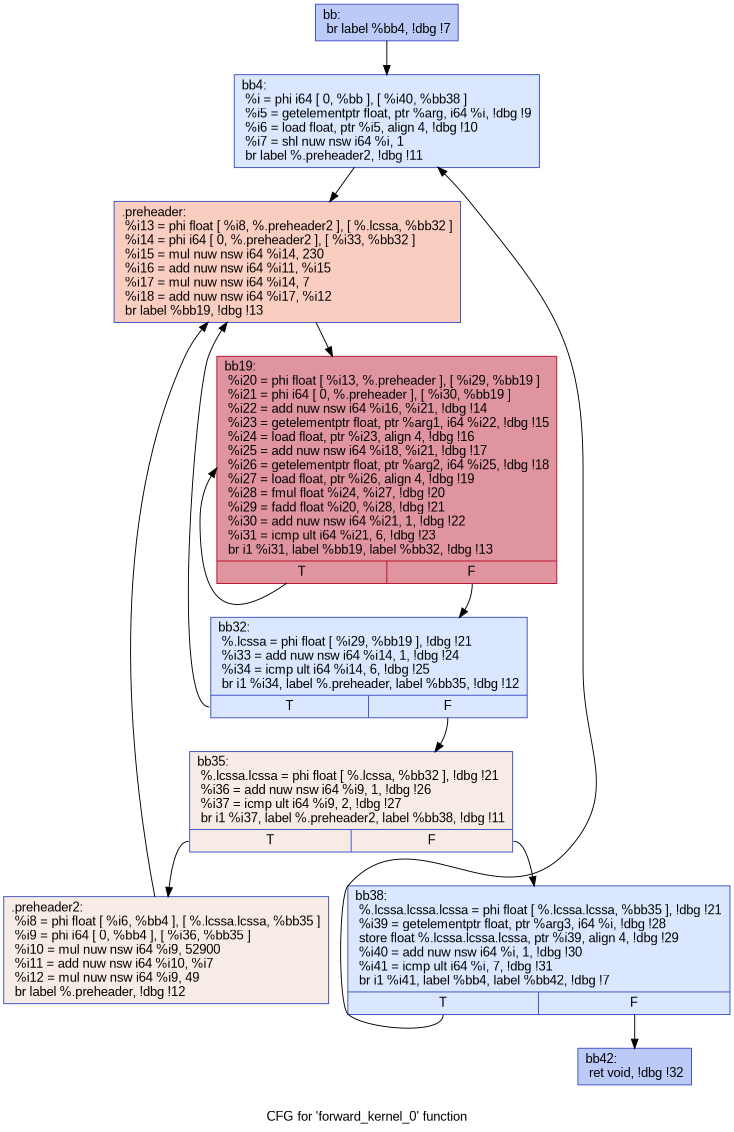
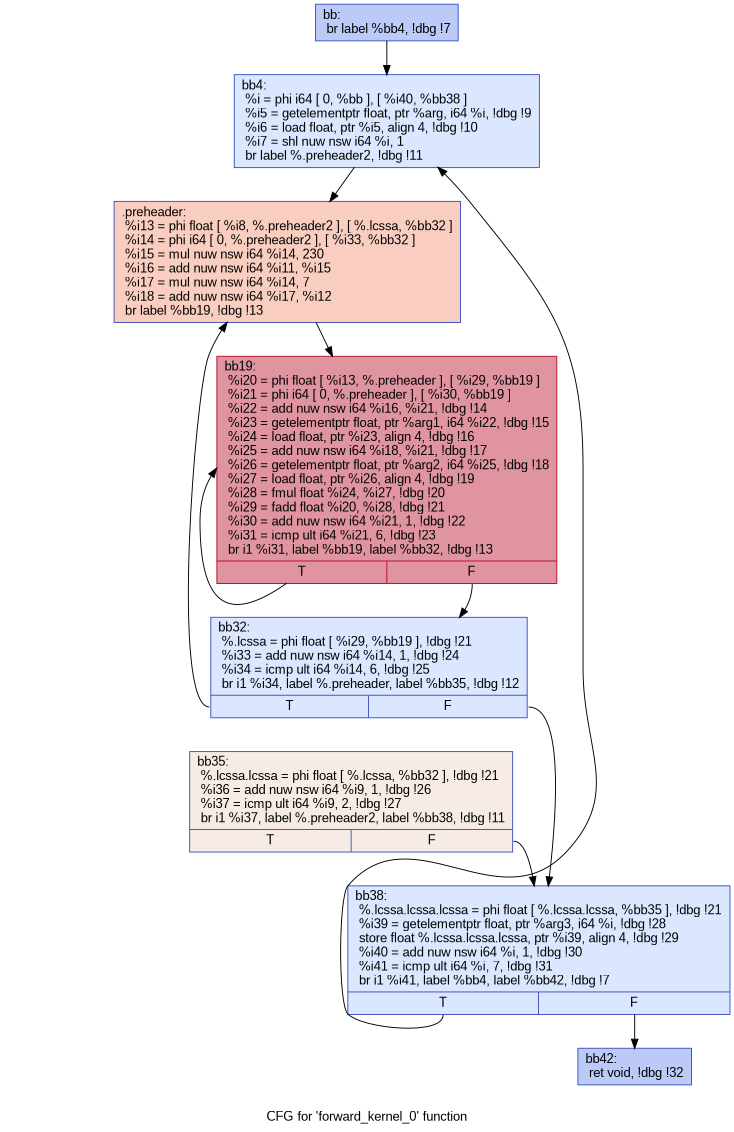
edge "bb32:" -> "bb35:": now "bb32:" -> "bb38:"
node ".preheader2:": removed
